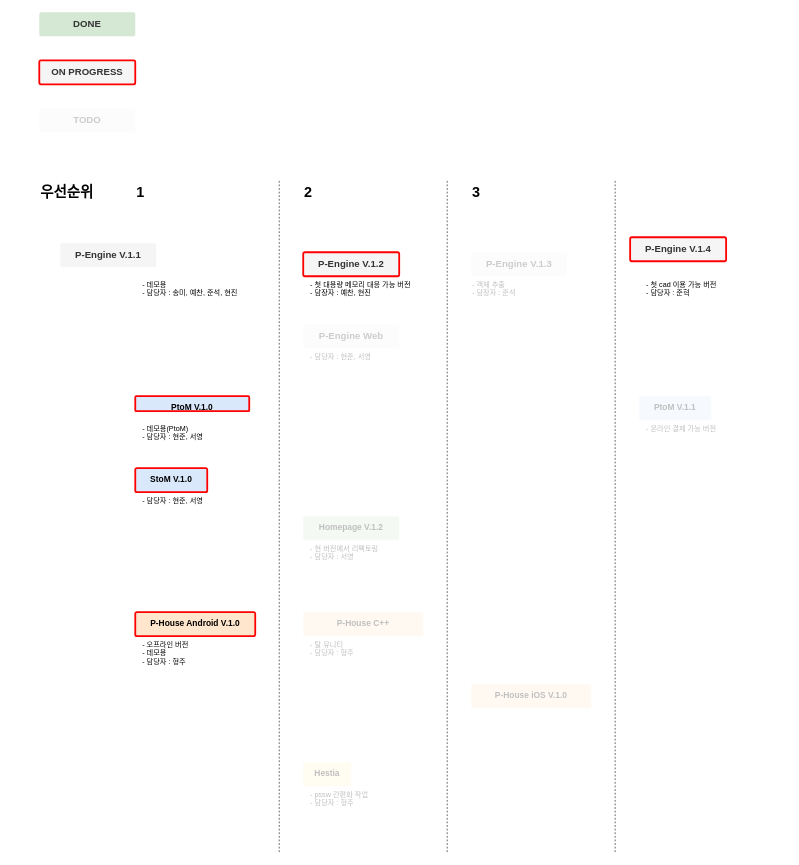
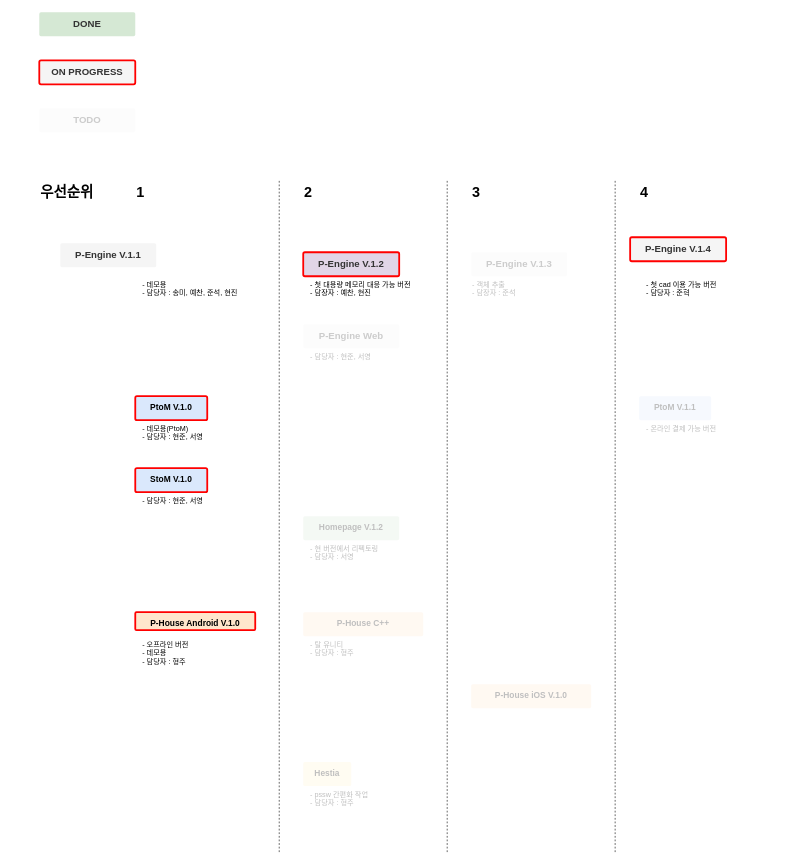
node "4": added
node "P-Engine V.1.2": fillcolor #f5f5f5 -> #e1d5e7
node "PtoM V.1.0": size 114x15 -> 72x24
node "P-House Android V.1.0": size 120x24 -> 120x18
